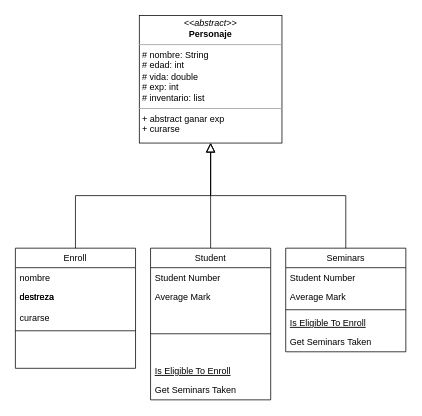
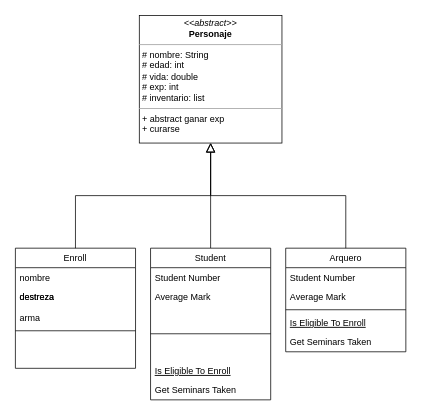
node "Seminars": label "Seminars" -> "Arquero"
node "curarse": label "curarse" -> "arma"
